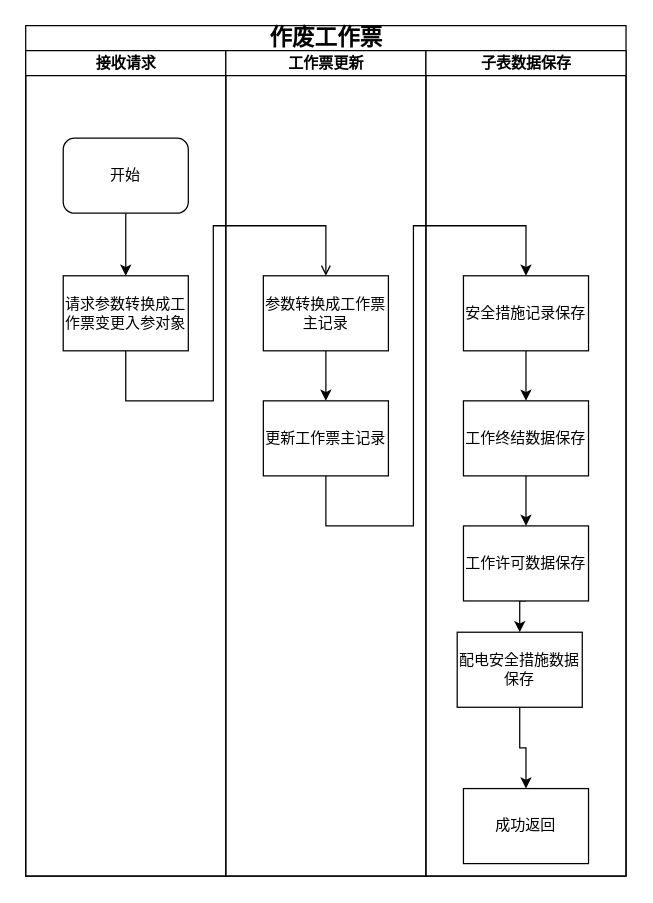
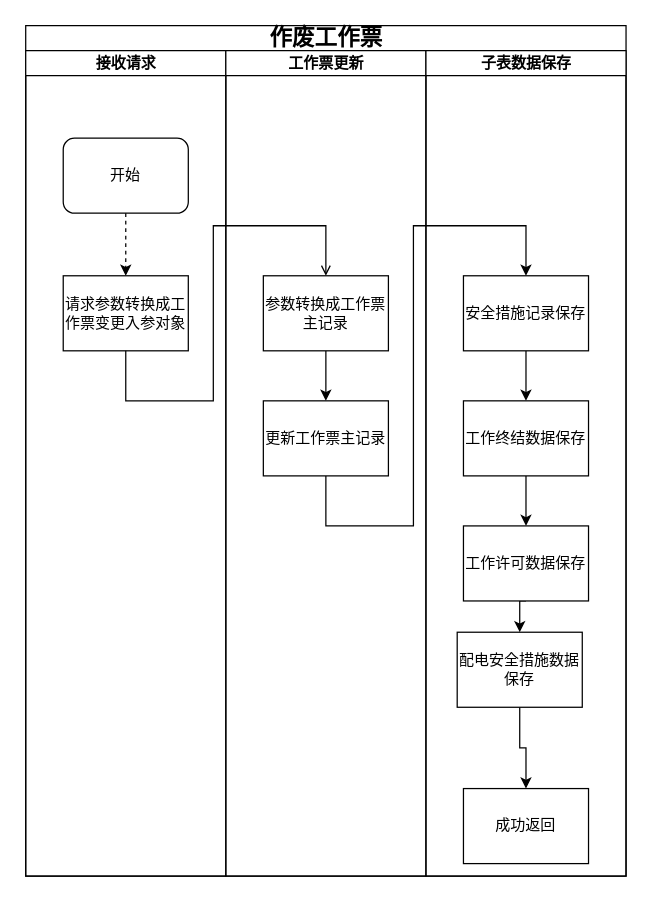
edge "开始" -> "请求参数转换成工作票变更入参对象": style solid -> dashed
